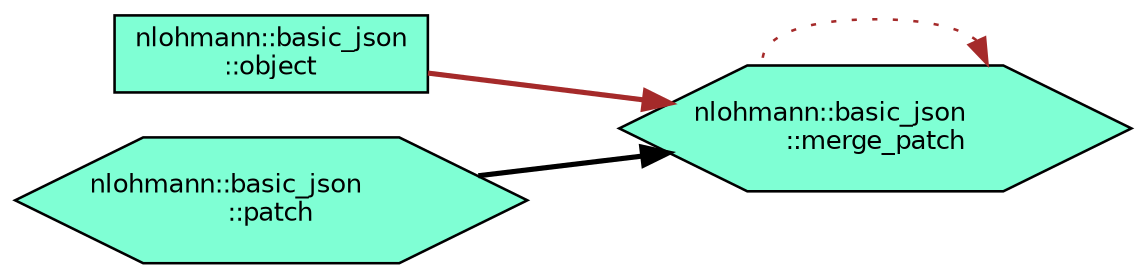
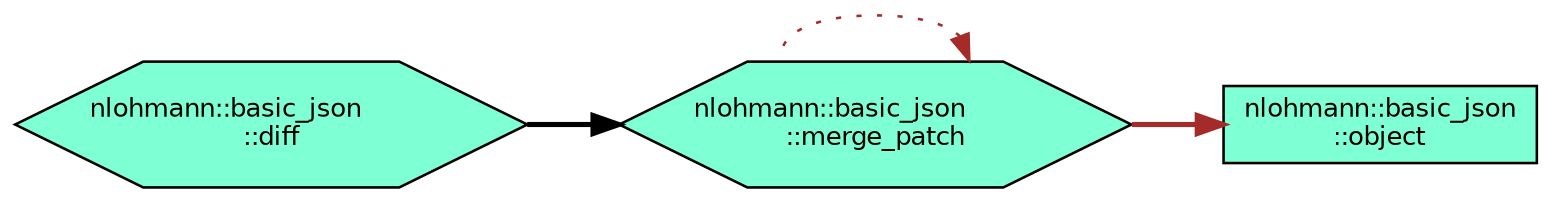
edge "nlohmann::basic_json ::object" -> "nlohmann::basic_json ::merge_patch": reversed
node "nlohmann::basic_json ::patch": label "nlohmann::basic_json ::patch" -> "nlohmann::basic_json ::diff"
